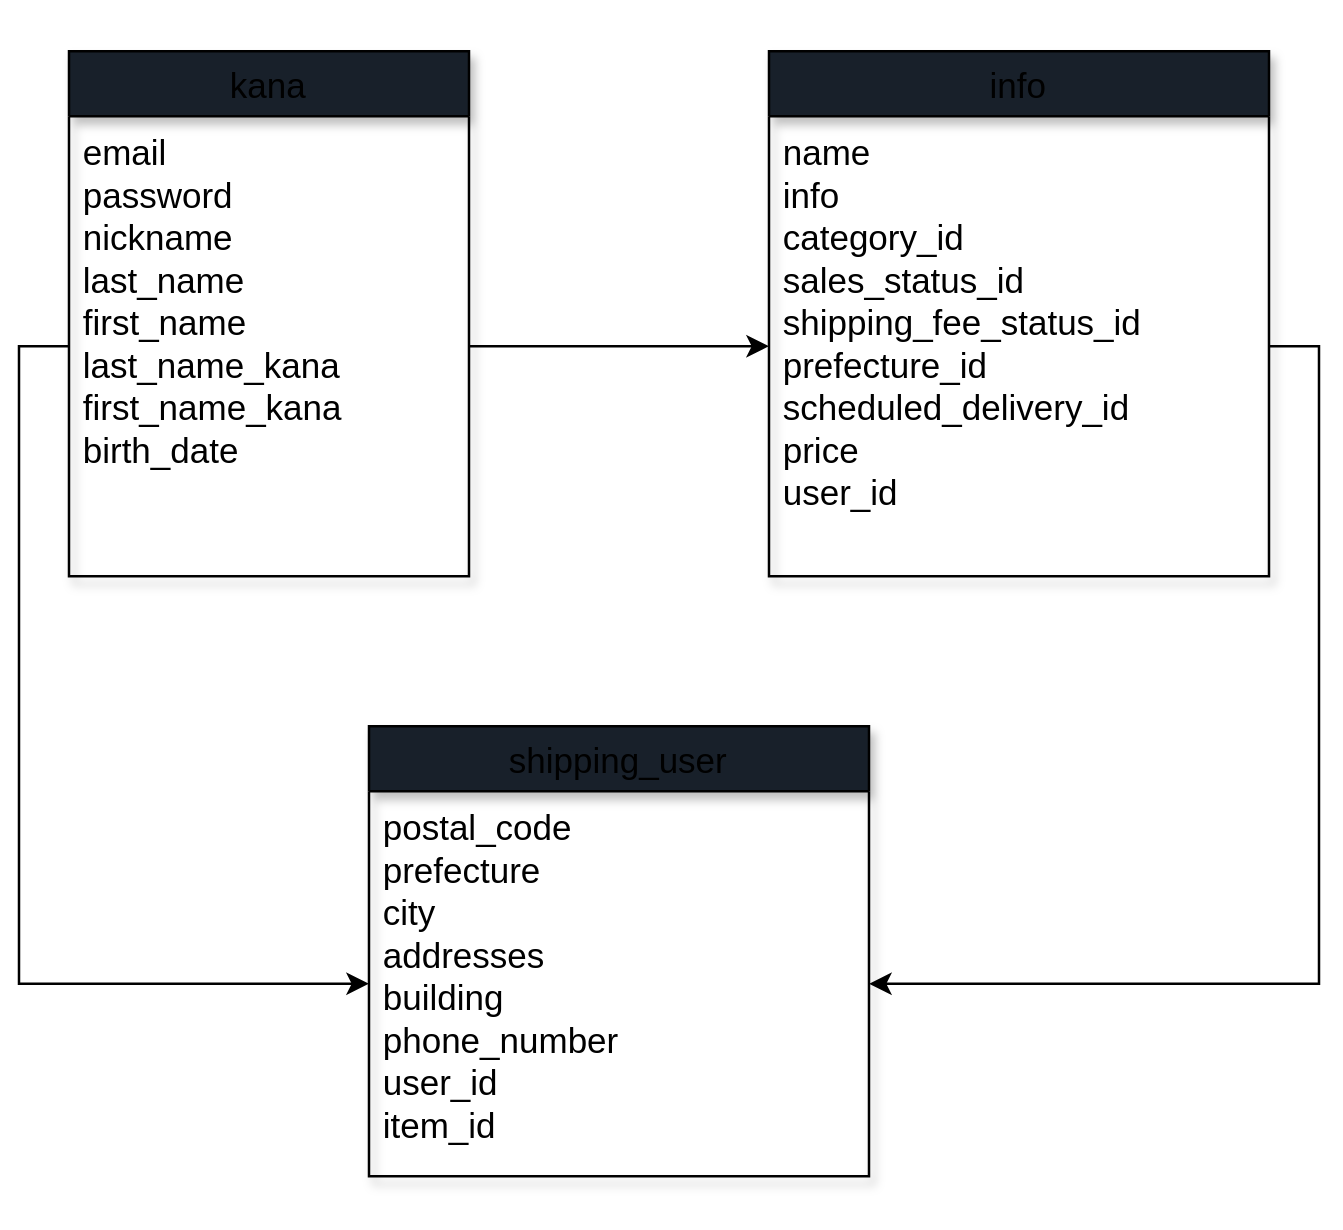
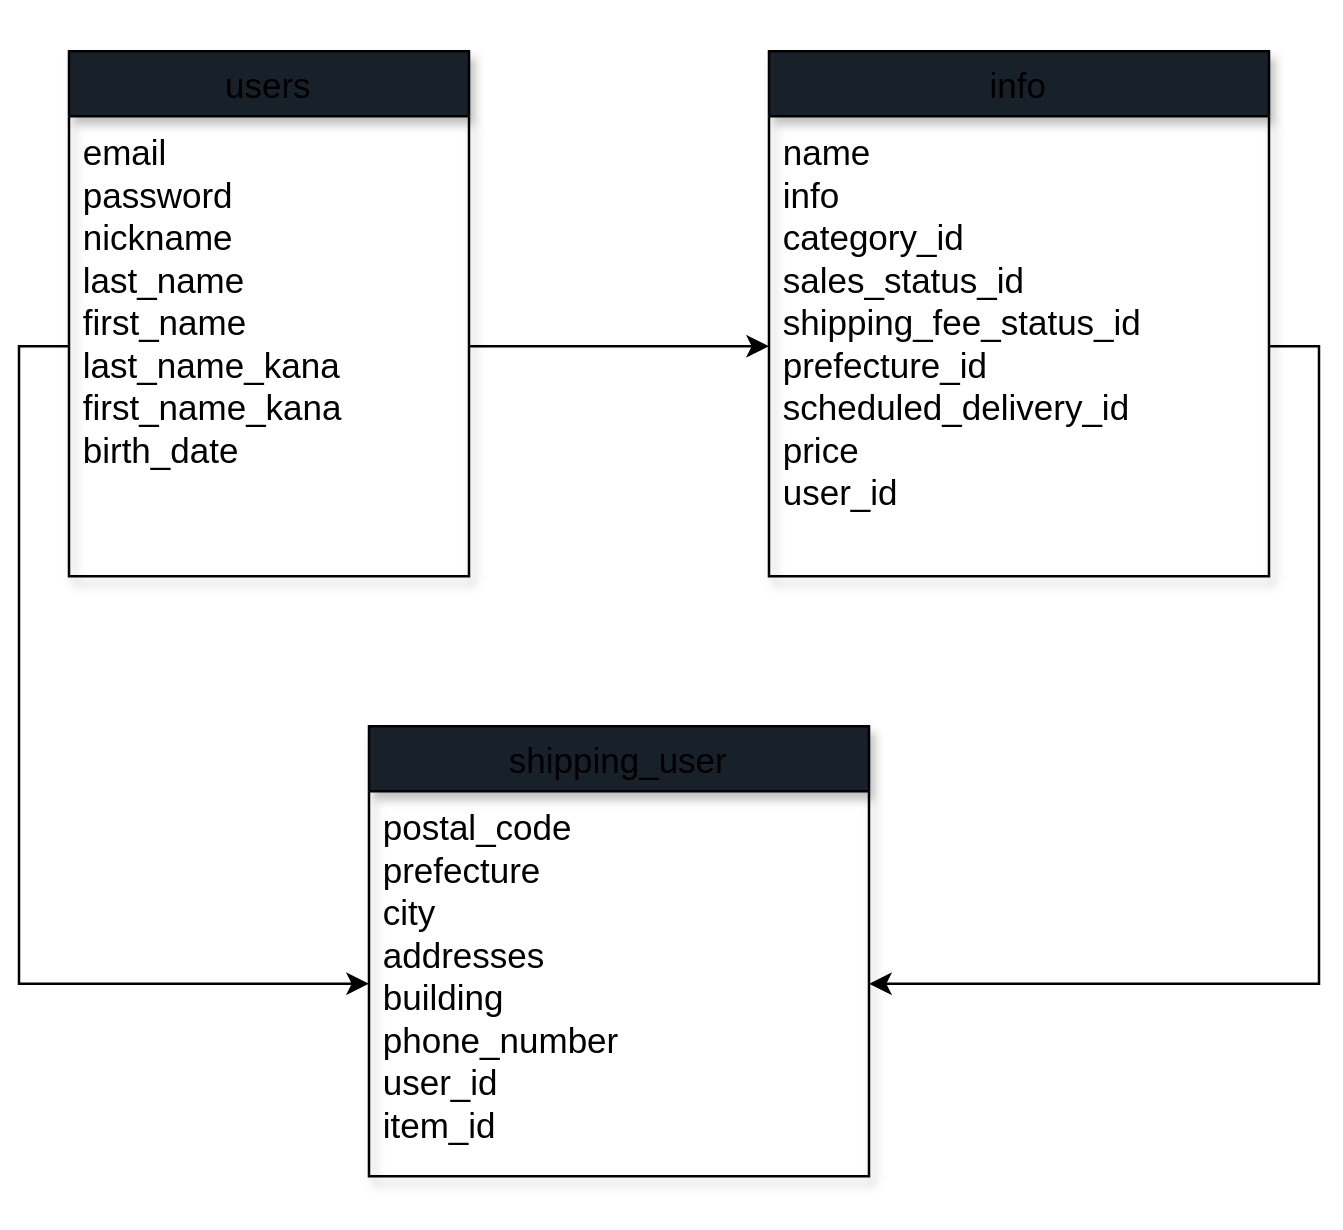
node "kana": label "kana" -> "users"
